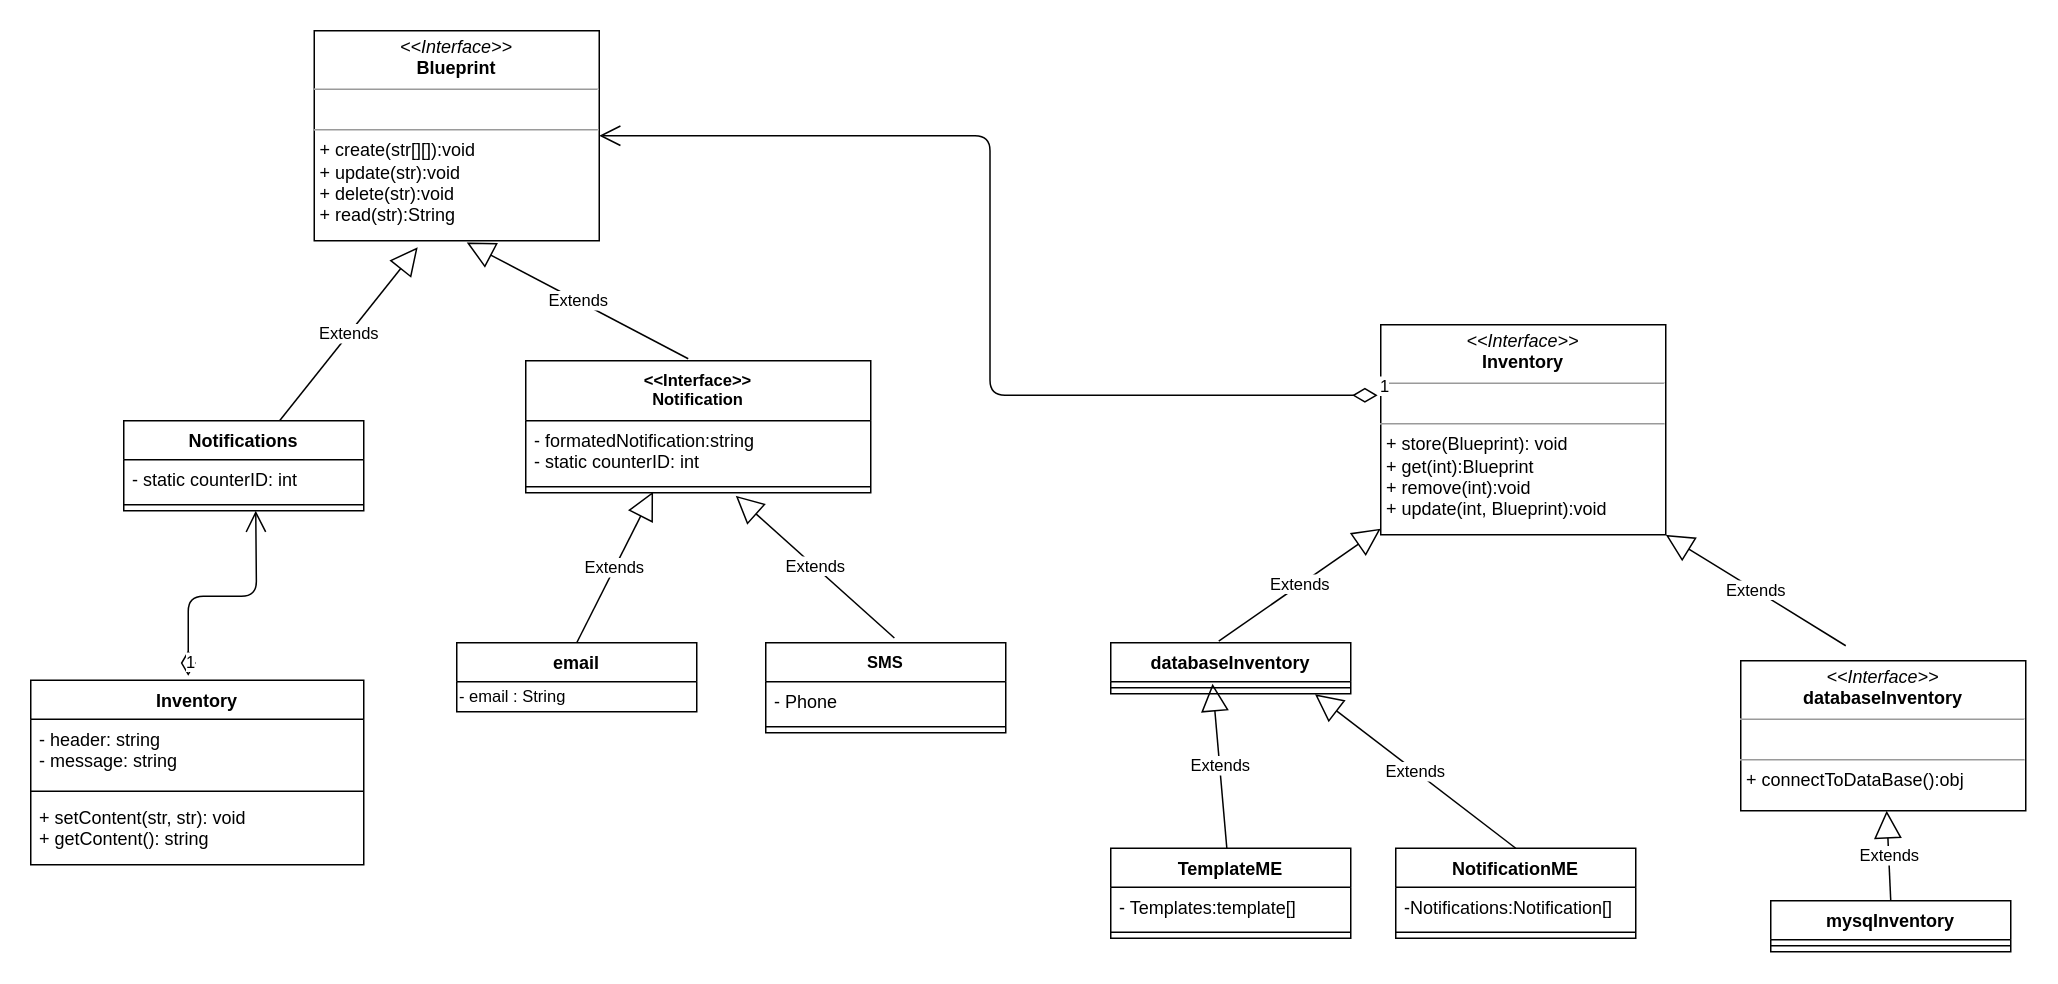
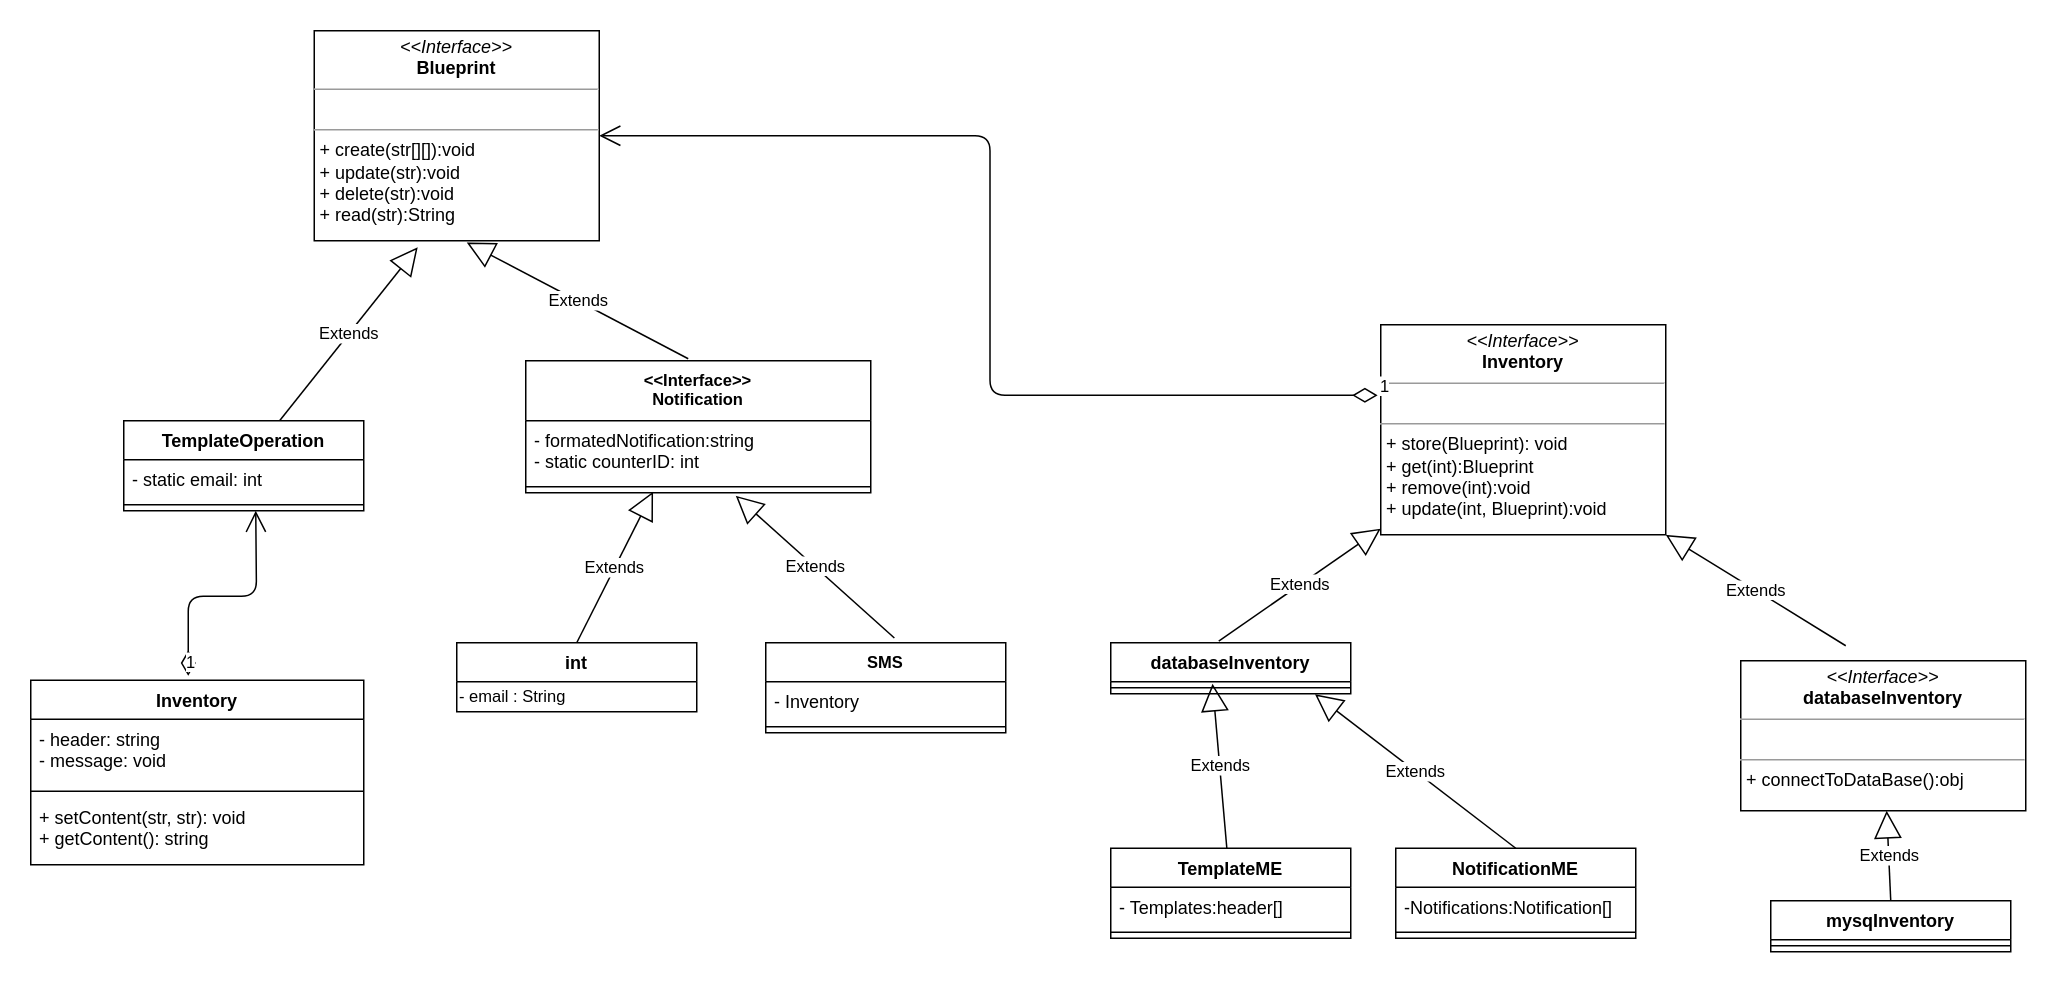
node "Notifications": label "Notifications" -> "TemplateOperation"
node "- static counterID: int": label "- static counterID: int" -> "- static email: int"
node "email": label "email" -> "int"
node "- Phone": label "- Phone" -> "- Inventory"
node "- header: string - message: string": label "- header: string - message: string" -> "- header: string - message: void"
node "- Templates:template[]": label "- Templates:template[]" -> "- Templates:header[]"
